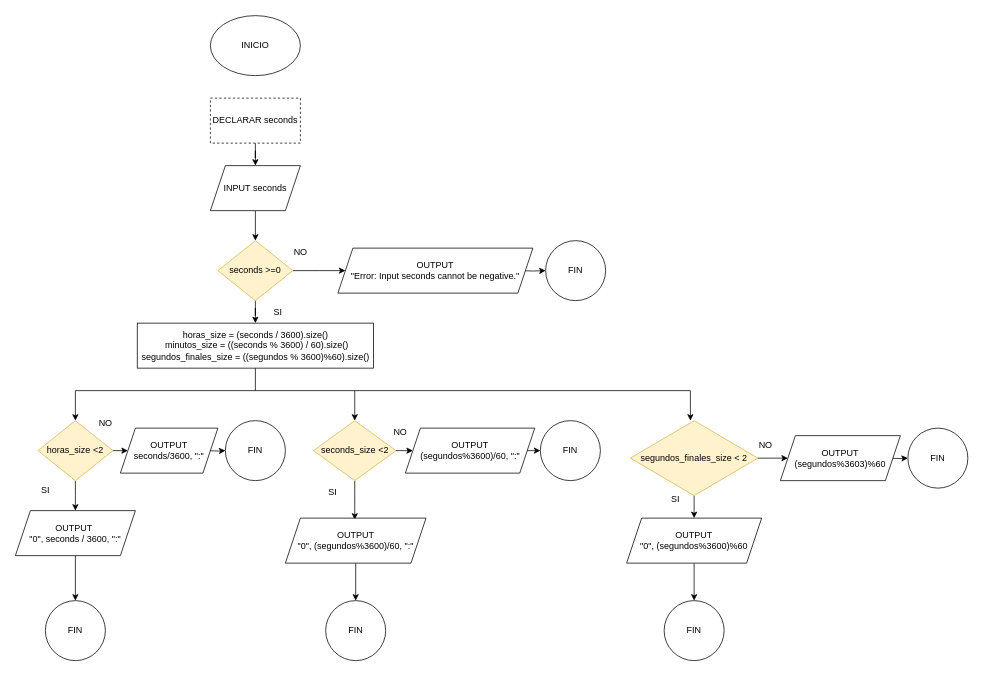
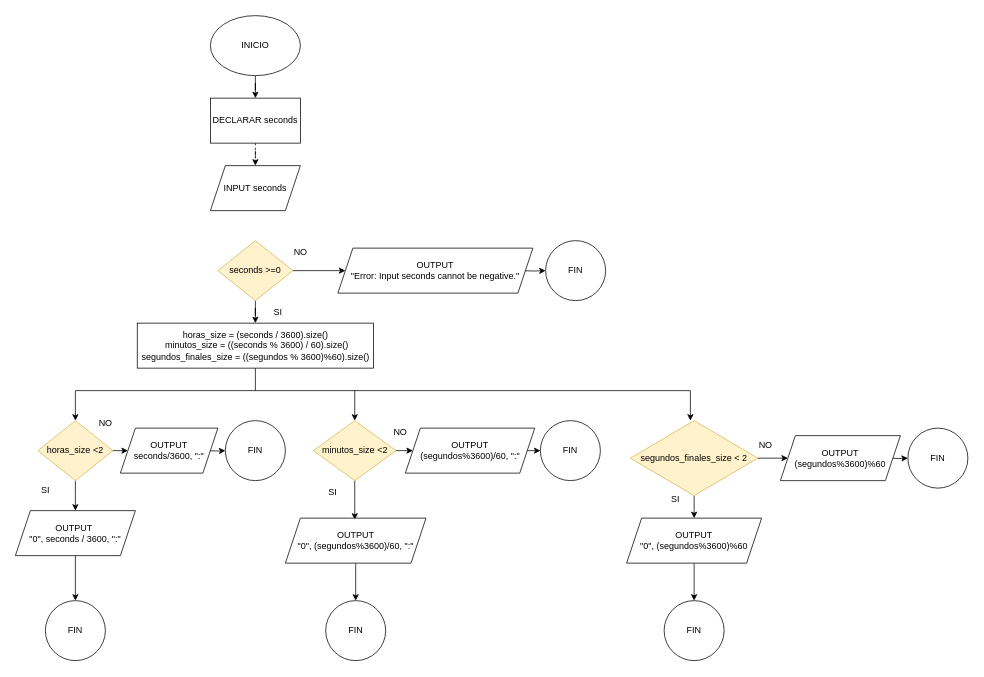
edge "INICIO" -> "DECLARAR seconds": added
node "DECLARAR seconds": style dashed -> solid
edge "DECLARAR seconds" -> "INPUT seconds": style solid -> dashed
edge "INPUT seconds" -> "seconds >=0": removed
node "seconds_size <2": label "seconds_size <2" -> "minutos_size <2"
node "OUTPUT (segundos%3603)%60": label "OUTPUT (segundos%3603)%60" -> "OUTPUT (segundos%3600)%60"
